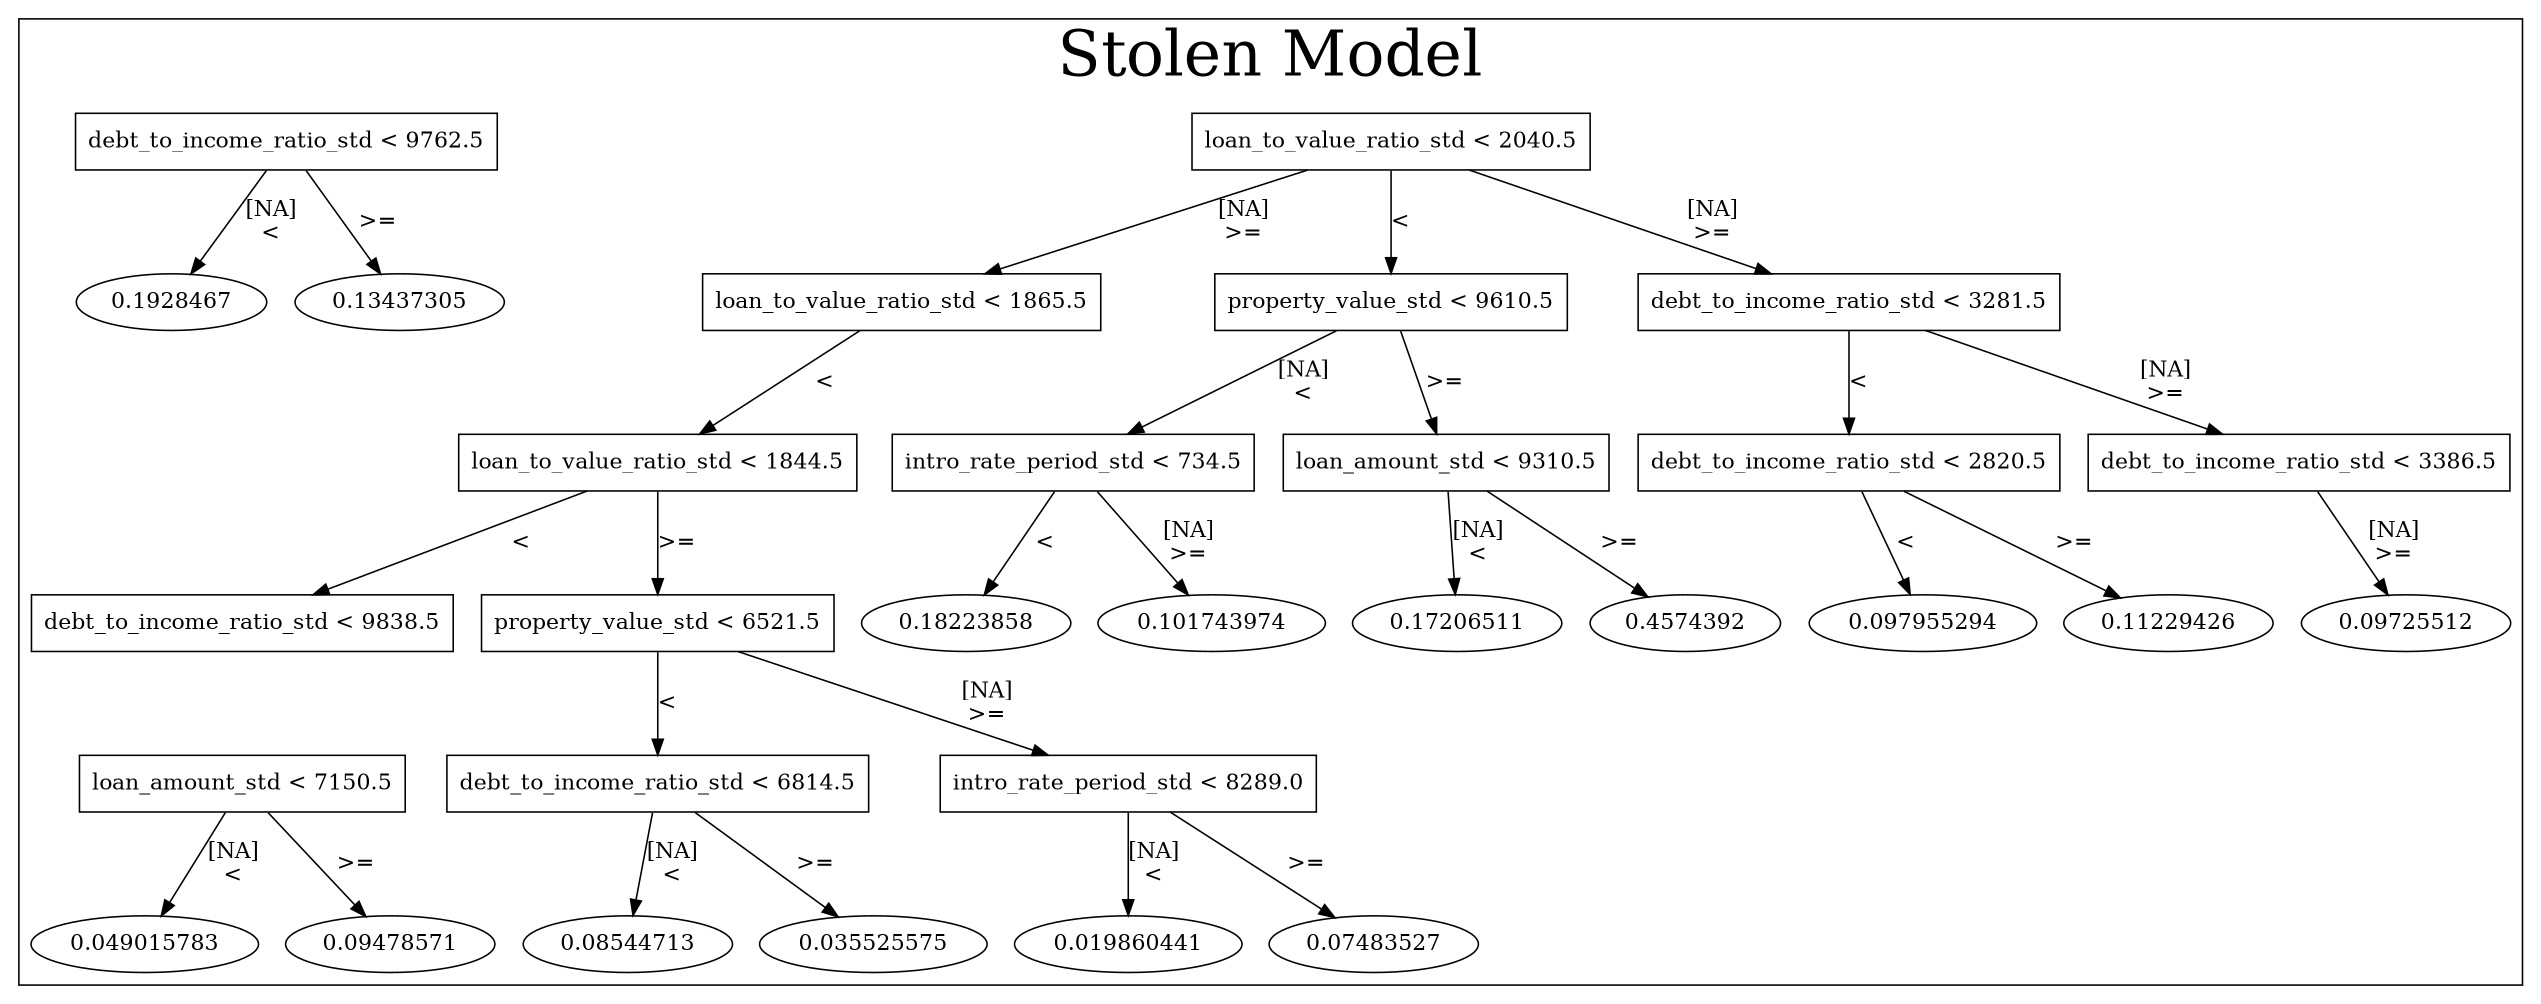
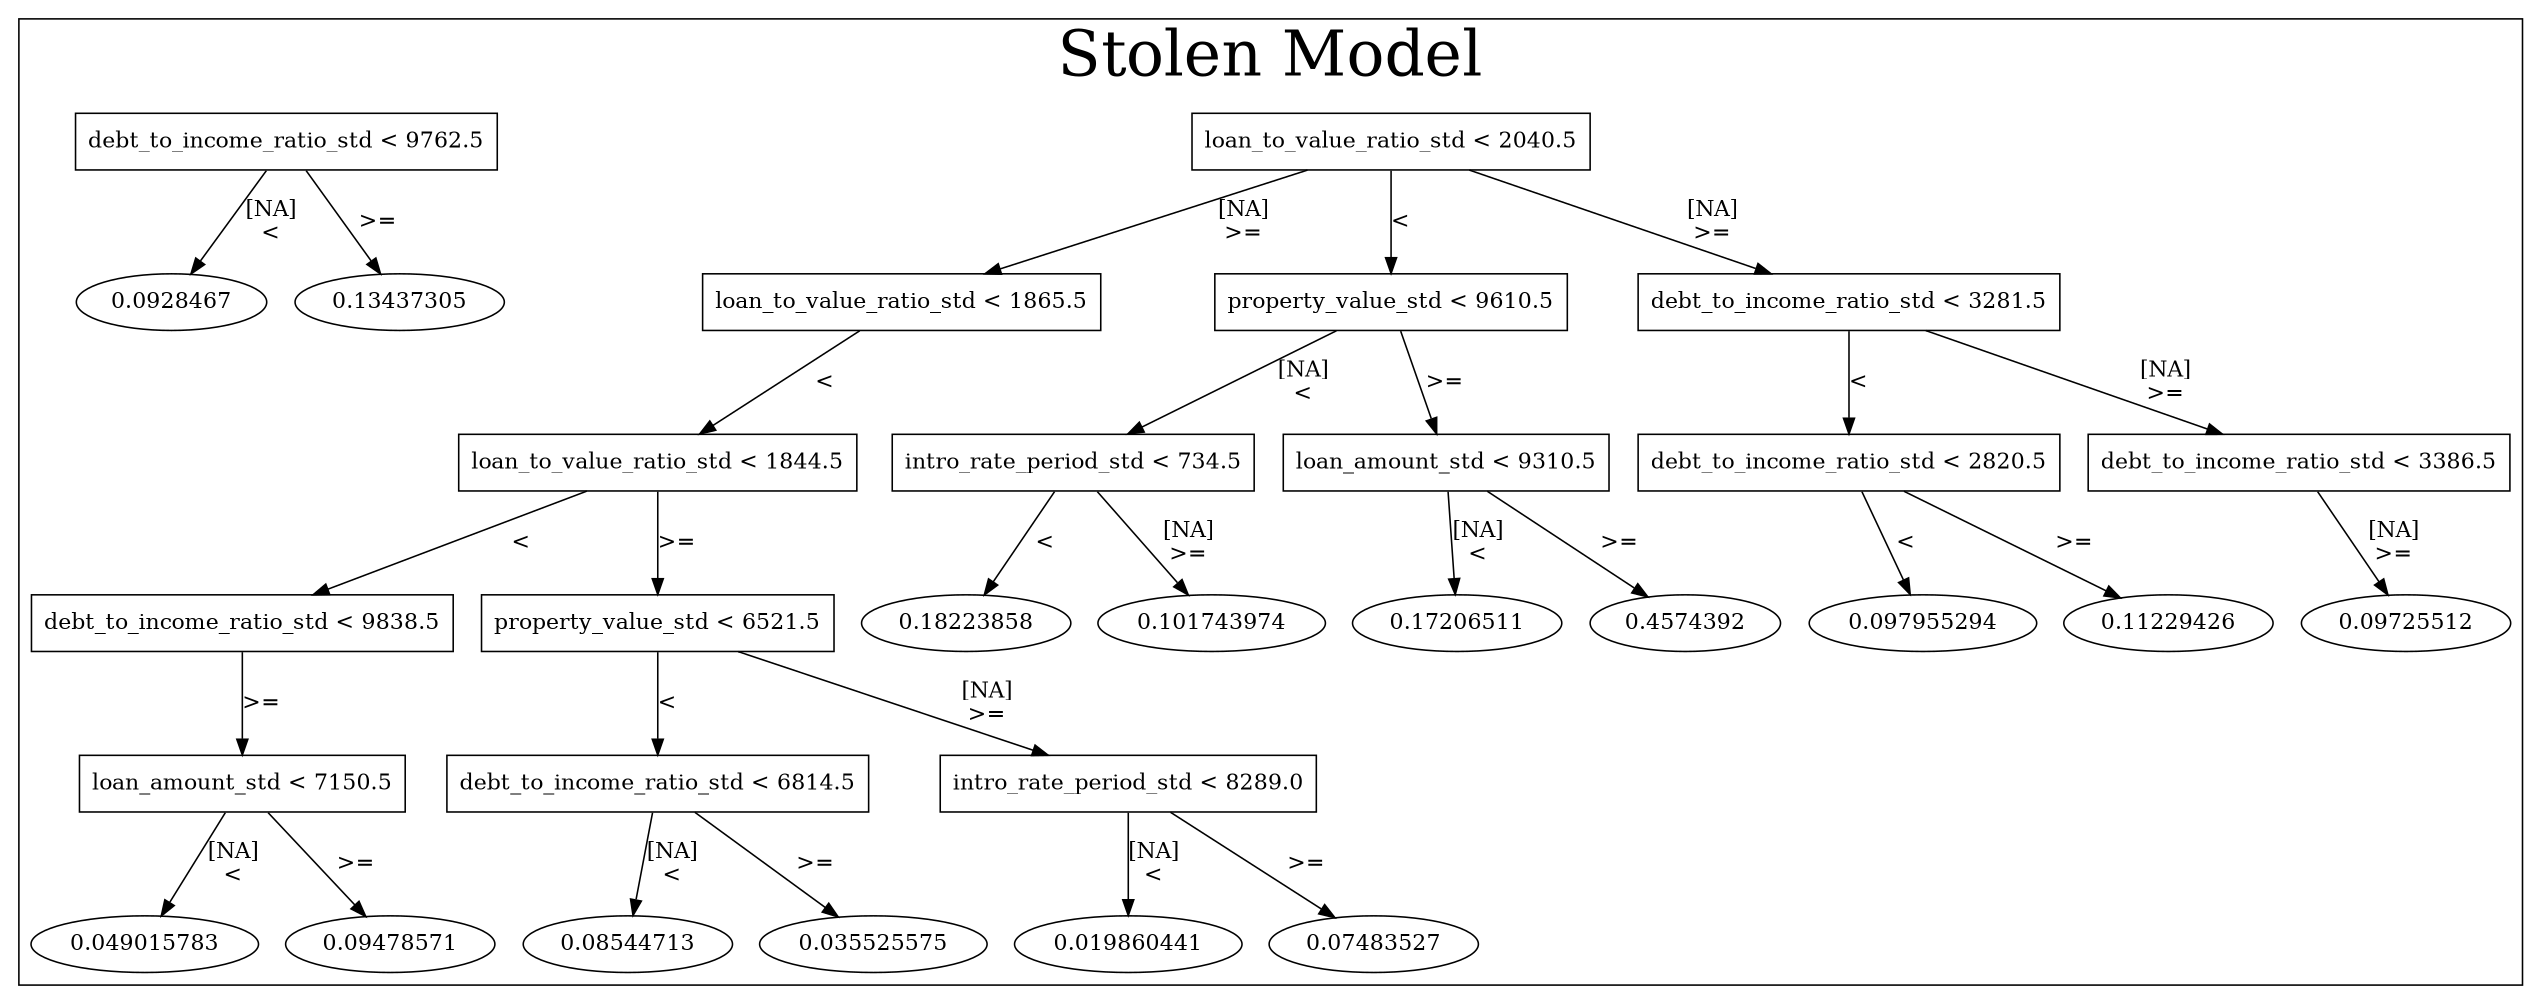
node "0.1928467": label "0.1928467" -> "0.0928467"
edge "debt_to_income_ratio_std < 9838.5" -> "loan_amount_std < 7150.5": added, label ">="
